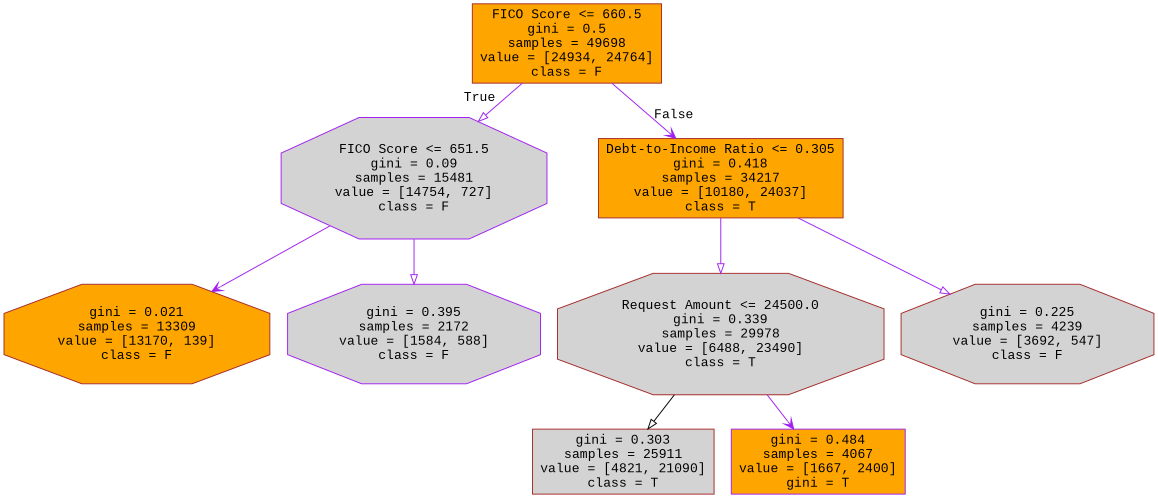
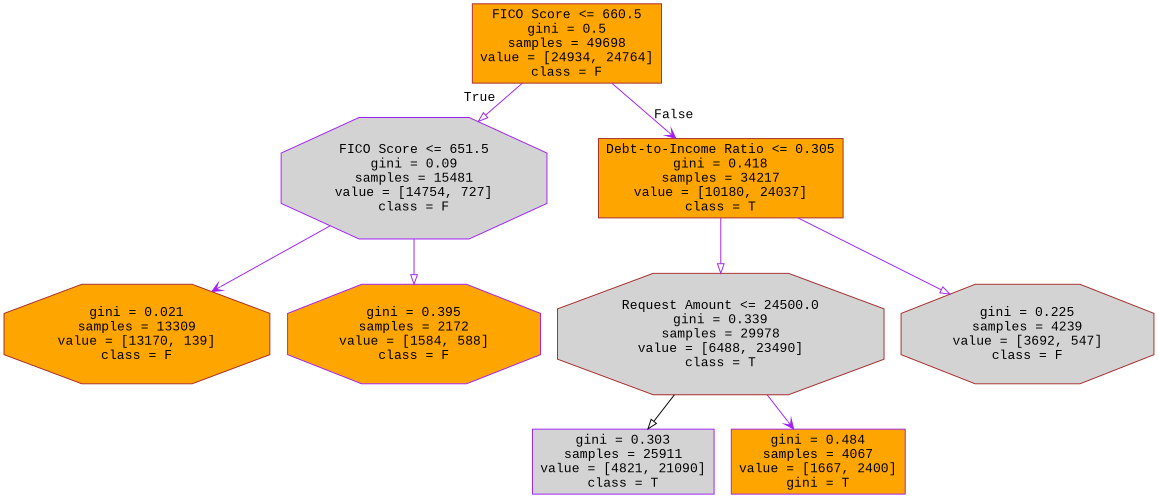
node "gini = 0.395 samples = 2172 value = [1584, 588] class = F": fillcolor lightgrey -> orange
node "gini = 0.303 samples = 25911 value = [4821, 21090] class = T": color brown -> purple
